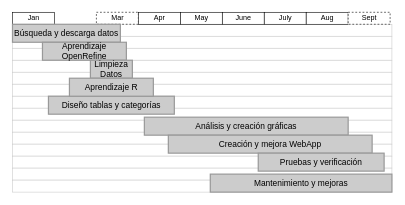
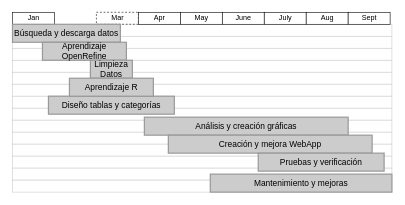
node "Sept": style dashed -> solid
